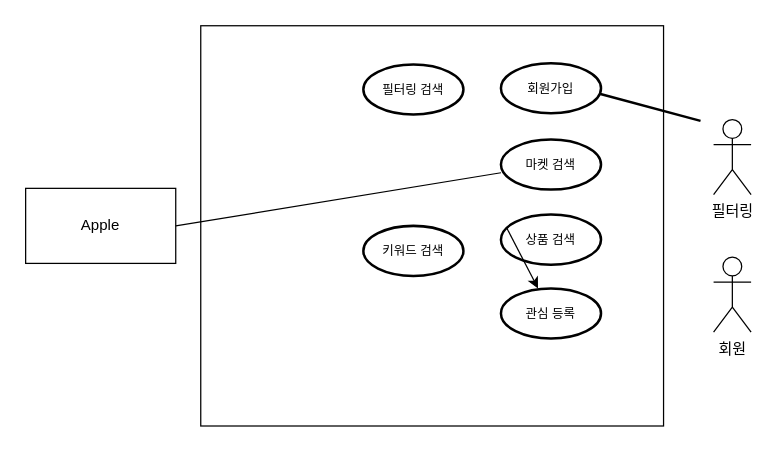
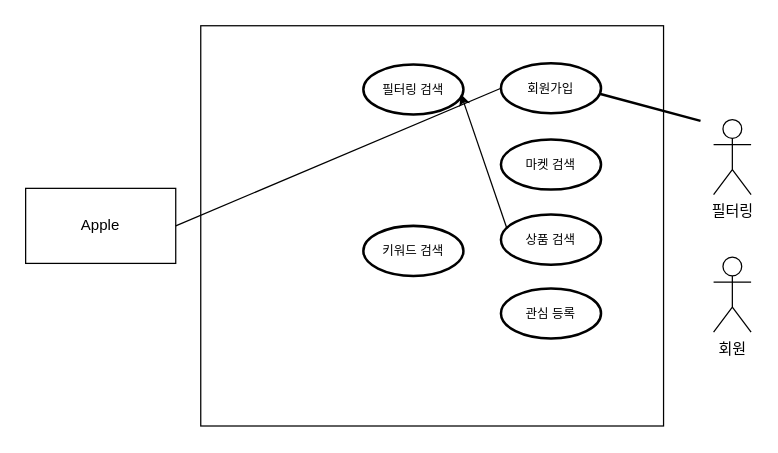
edge "마켓 검색" -- "Apple": now "회원가입" -- "Apple"
edge "상품 검색" -> "관심 등록": now "상품 검색" -> "필터링 검색"
